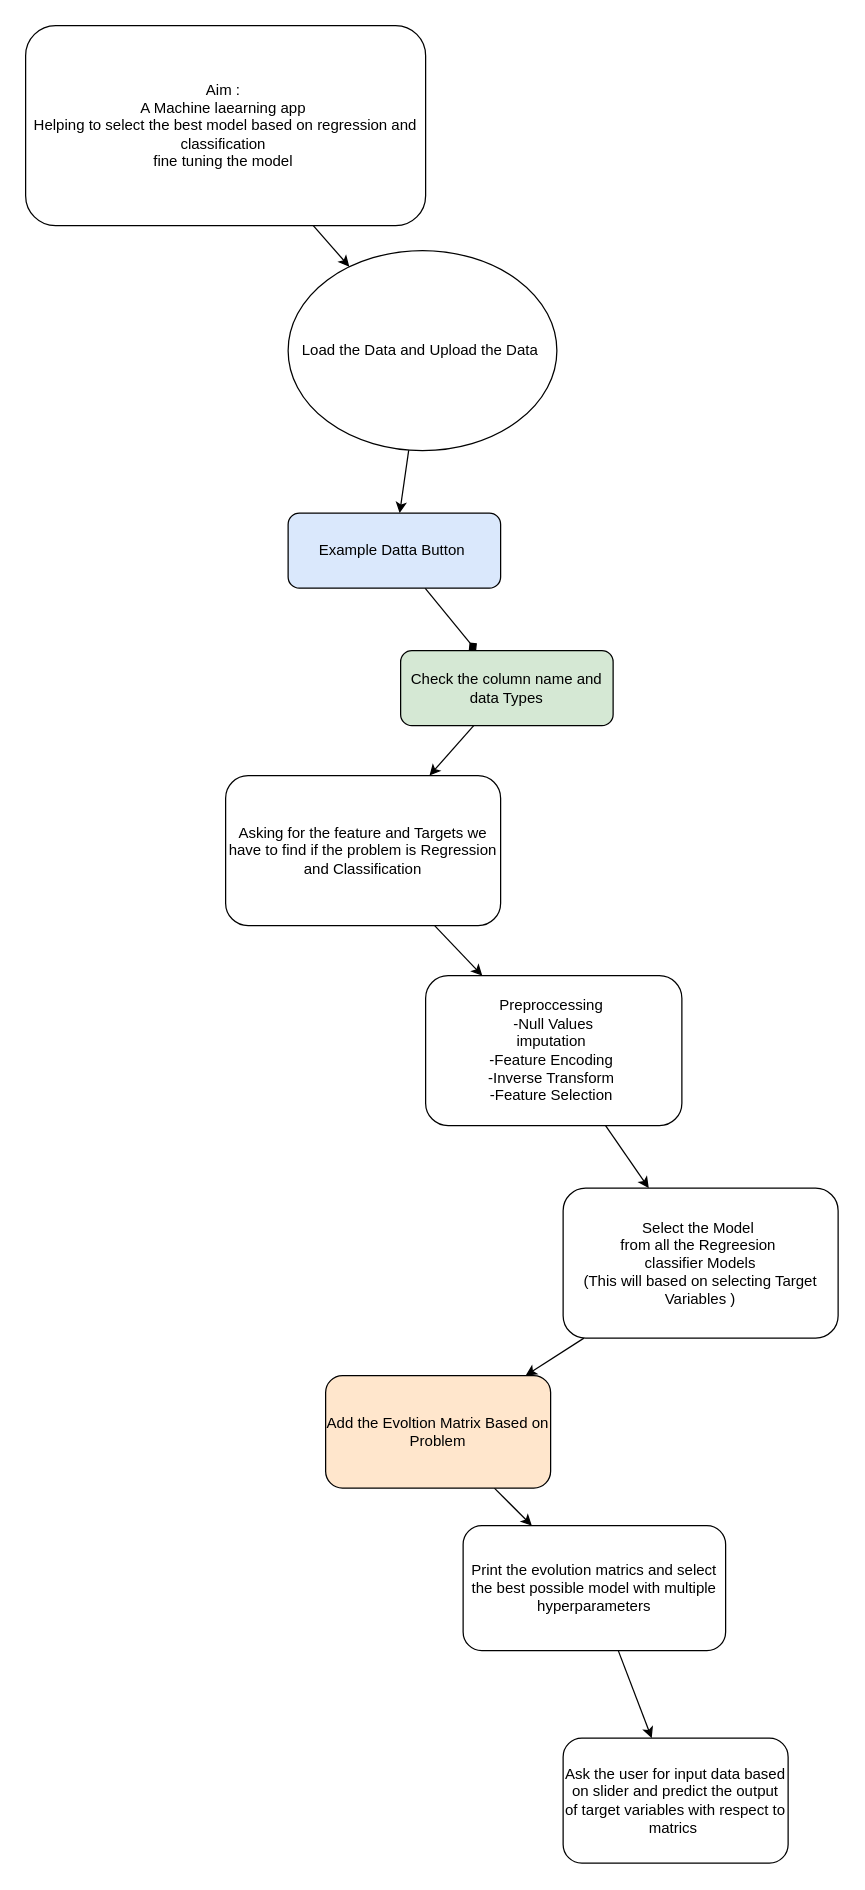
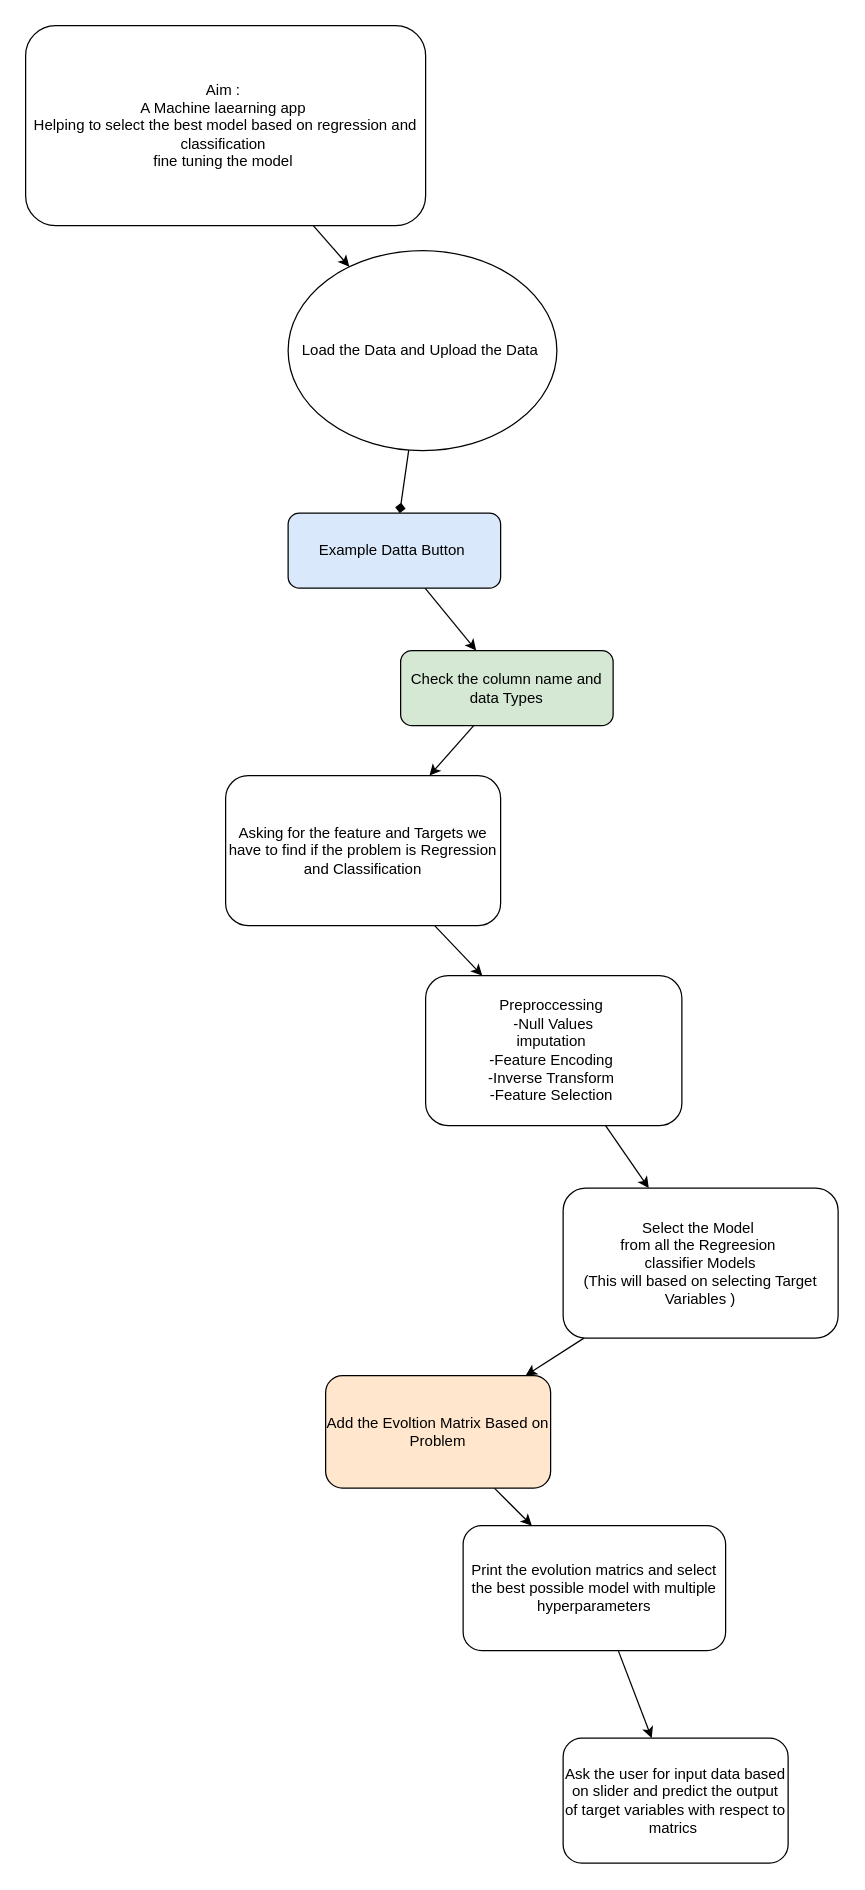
edge "Load the Data and Upload the Data" -> "Example Datta Button": arrowhead classic -> diamond
edge "Example Datta Button" -> "Check the column name and data Types": arrowhead diamond -> classic
